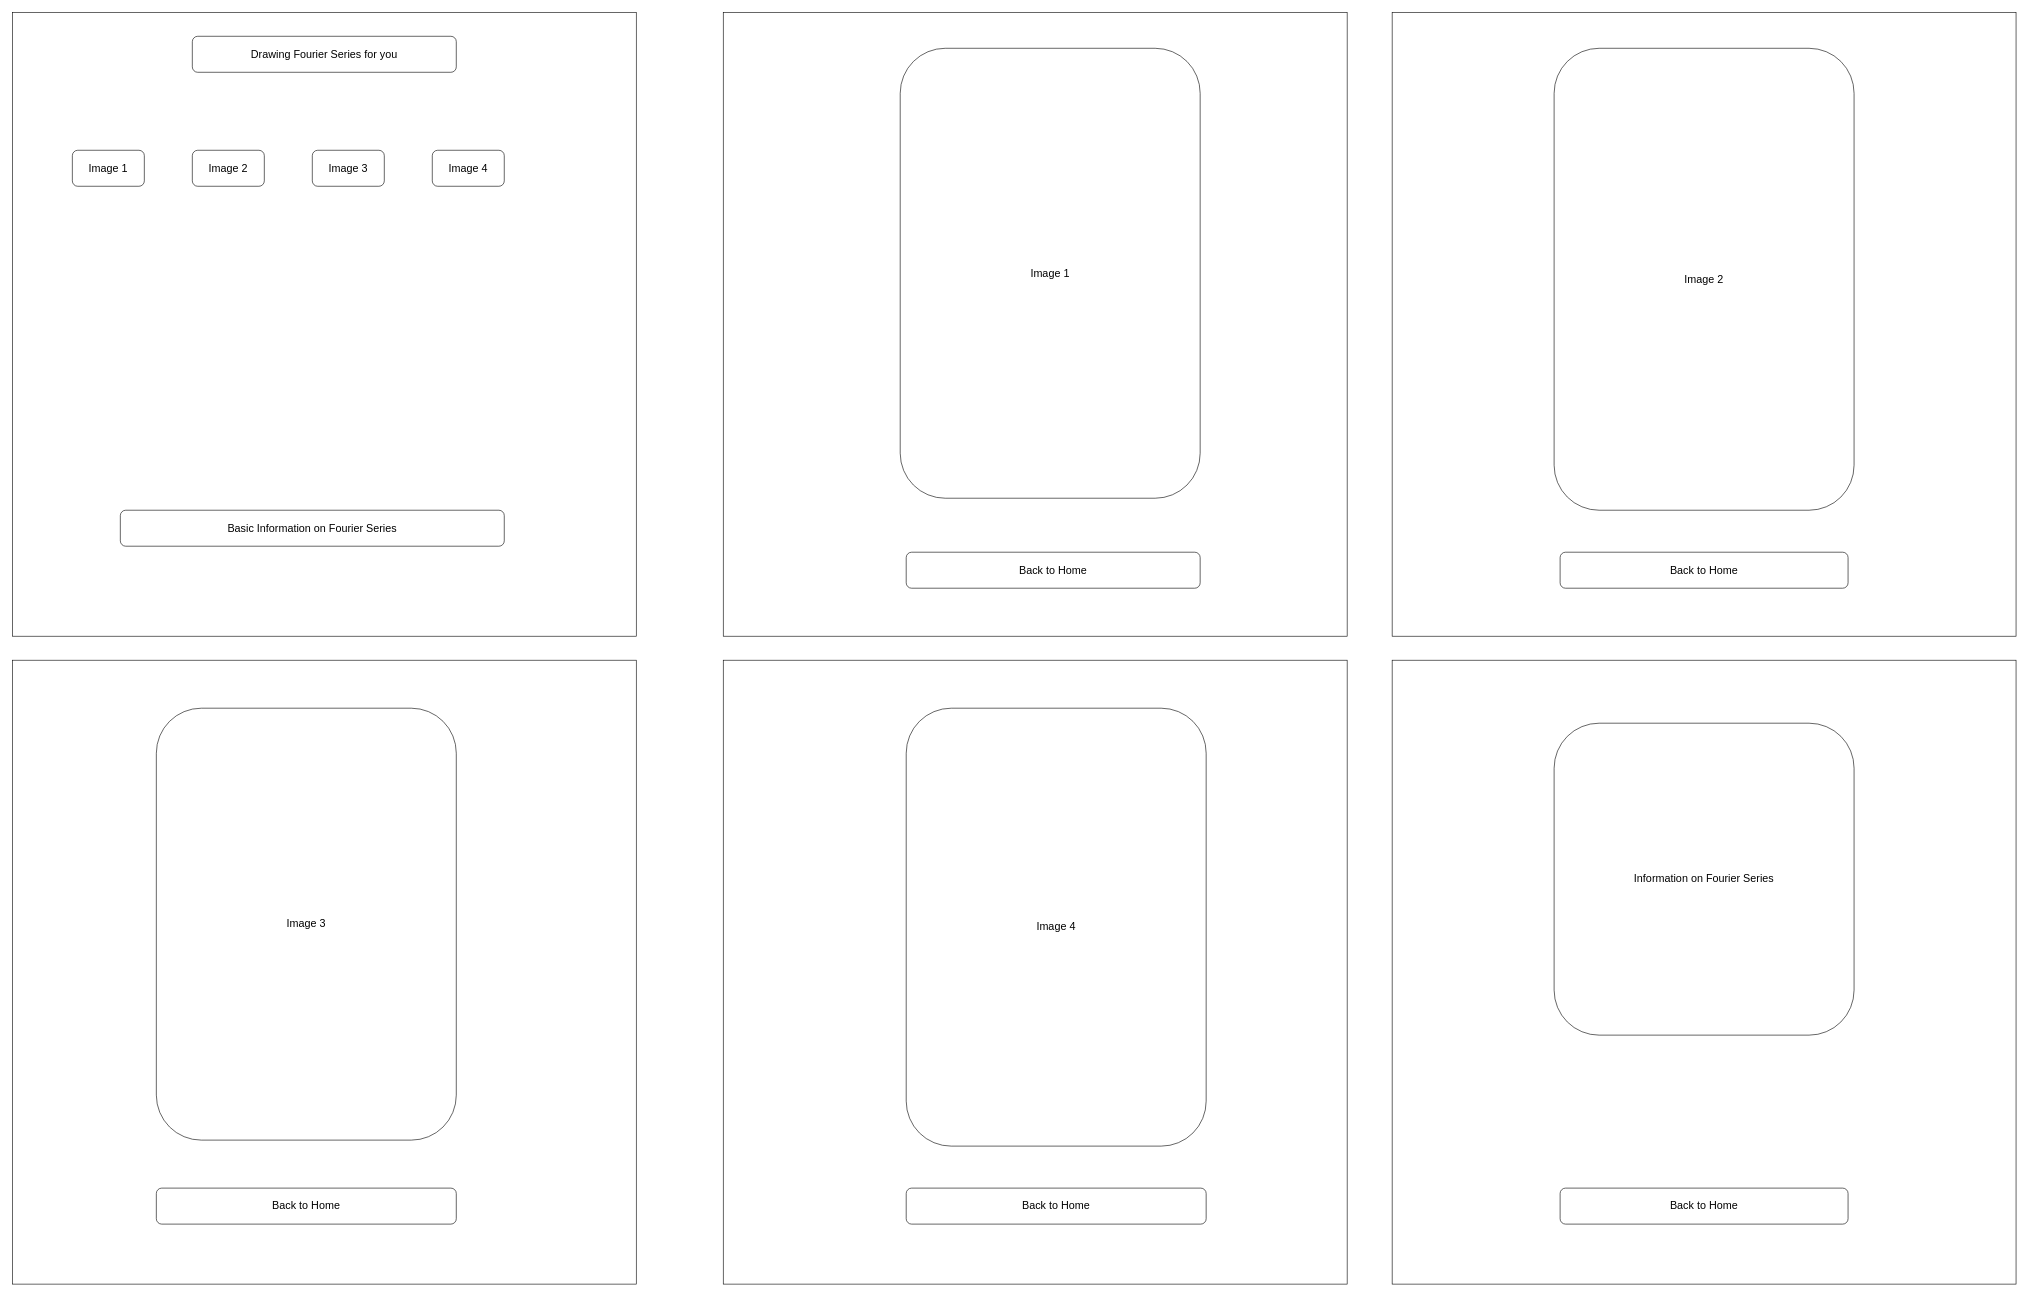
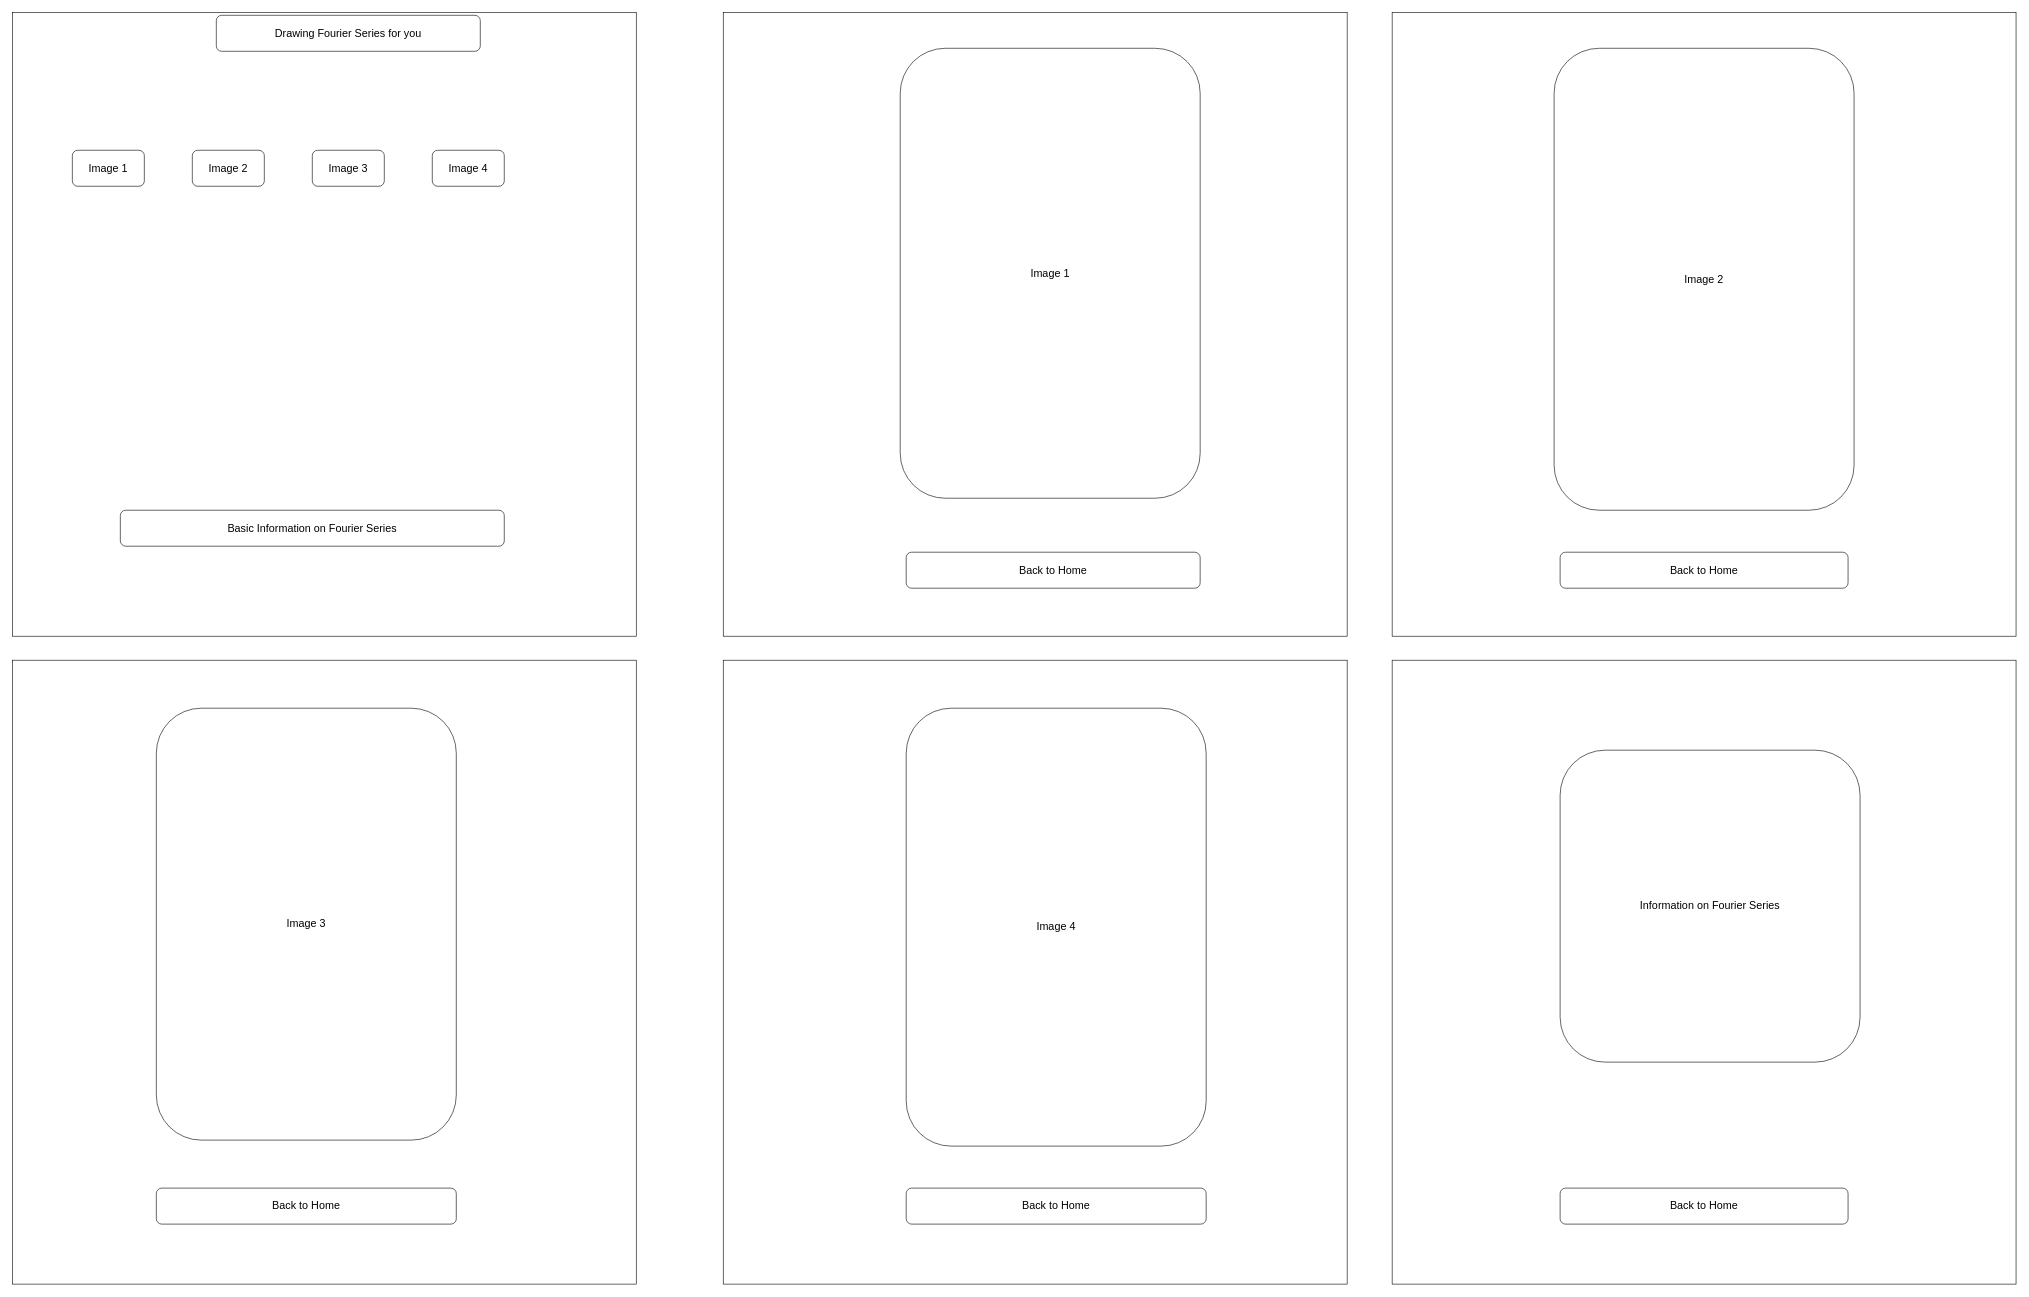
node "Drawing Fourier Series for you": moved (324, 54) -> (348, 33)
node "Information on Fourier Series": moved (1704, 879) -> (1710, 906)
